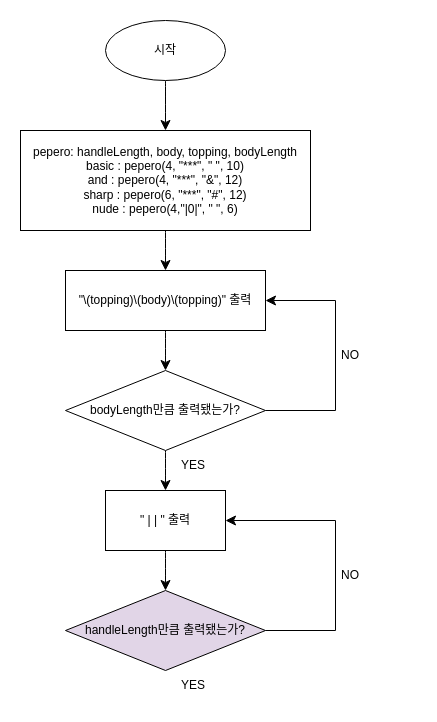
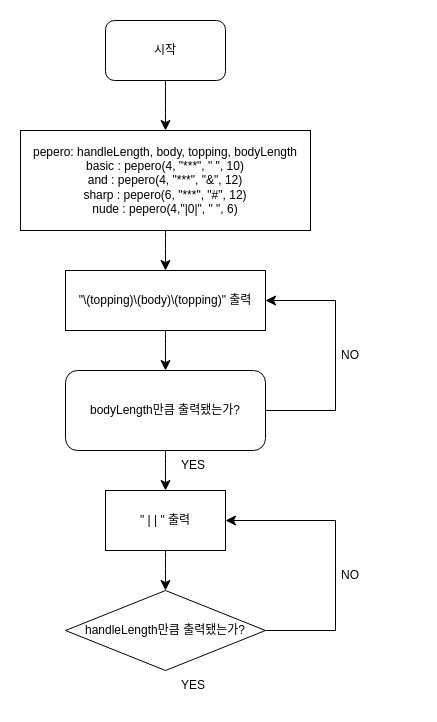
node "시작": shape ellipse -> rounded rectangle
node "bodyLength만큼 출력됐는가?": shape diamond -> rounded rectangle
node "handleLength만큼 출력됐는가?": fillcolor #e1d5e7 -> #ffffff
